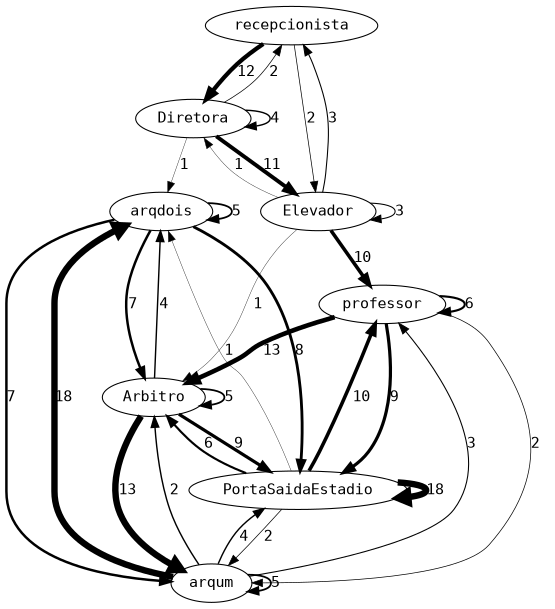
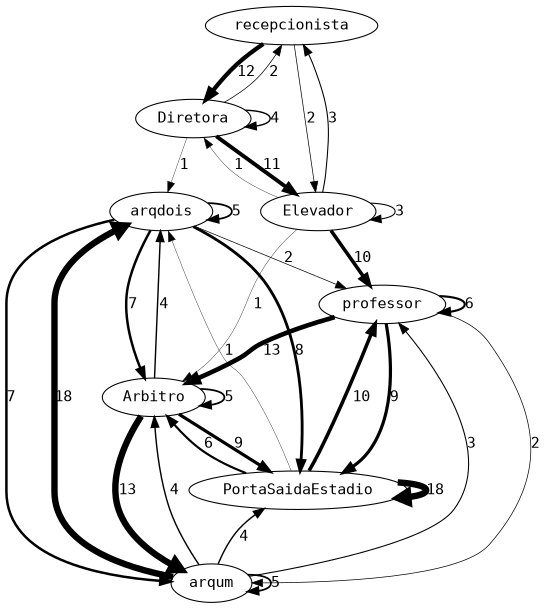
edge "arqdois" -> "professor": added, label "2"
edge "arqum" -> "Arbitro": label "2" -> "4"
edge "PortaSaidaEstadio" -> "arqum": removed, label "2"
